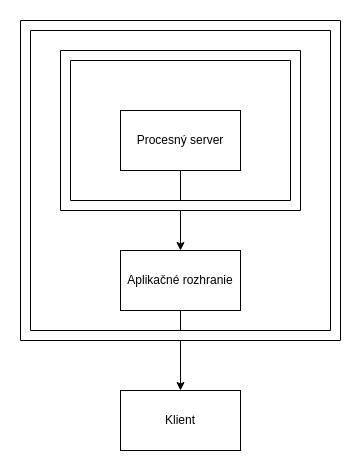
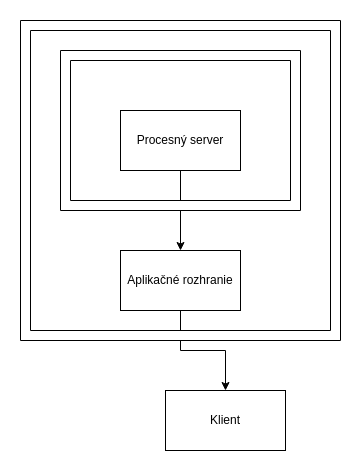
node "Klient": moved (181, 421) -> (226, 421)
